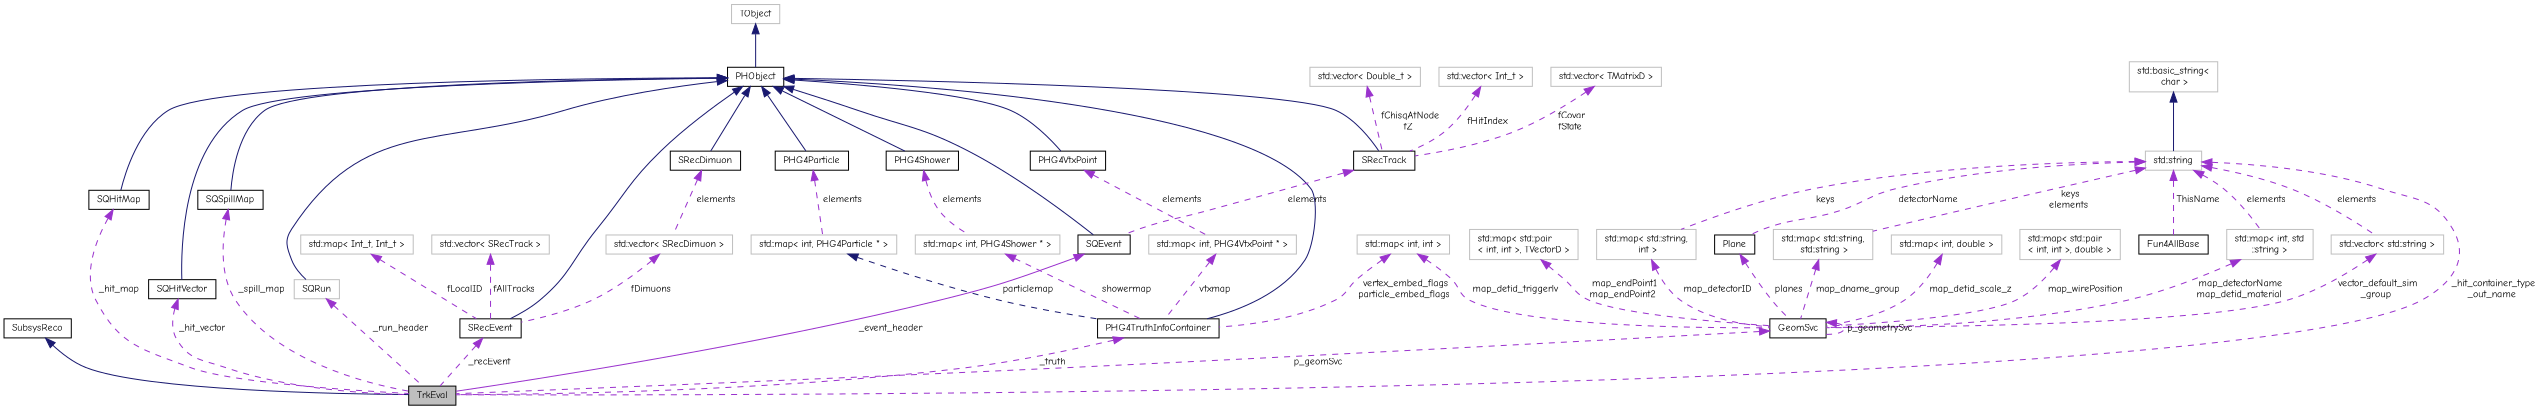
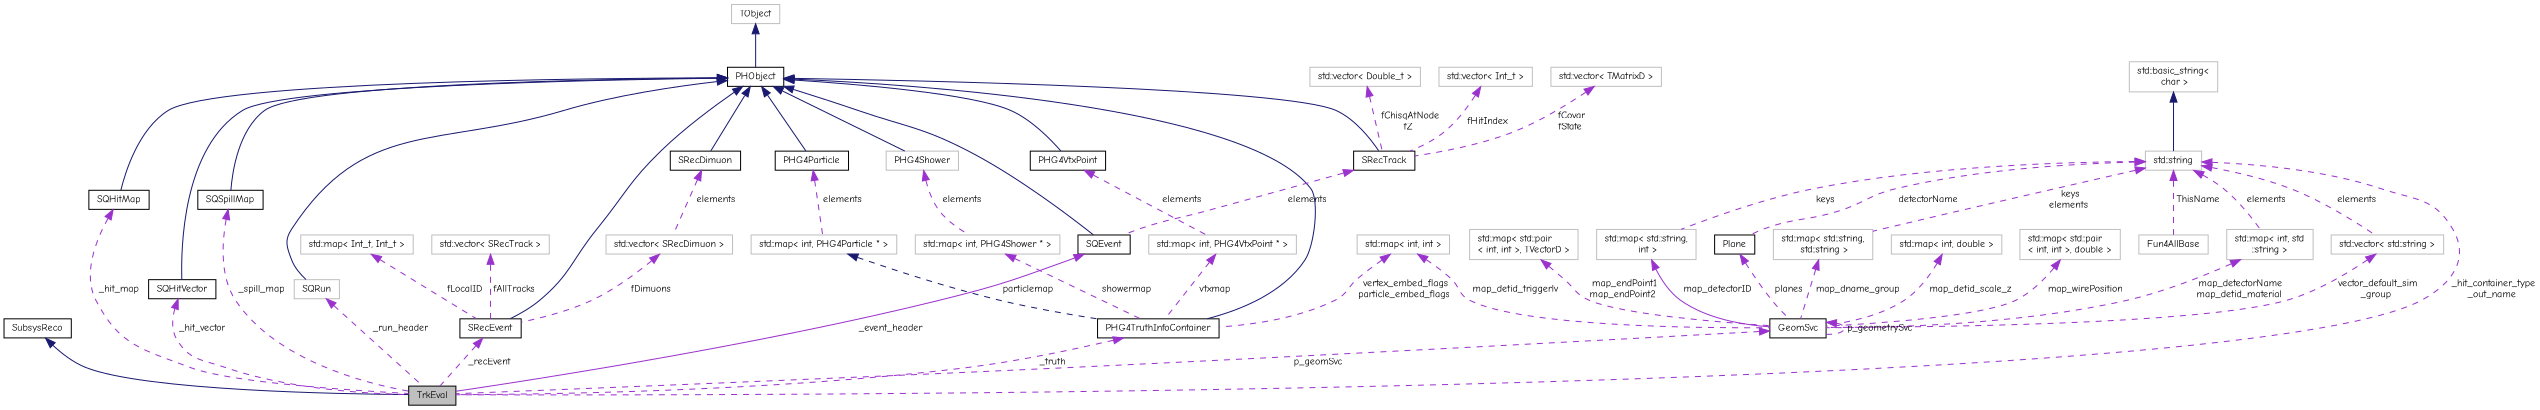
node "PHG4Shower": color black -> grey75
node "Fun4AllBase": color black -> grey75
edge "GeomSvc" -> "std::map< std::string, int >": style dashed -> solid
